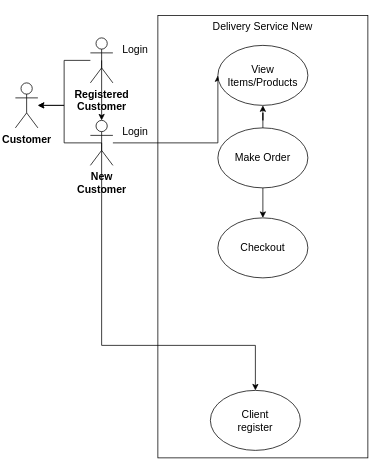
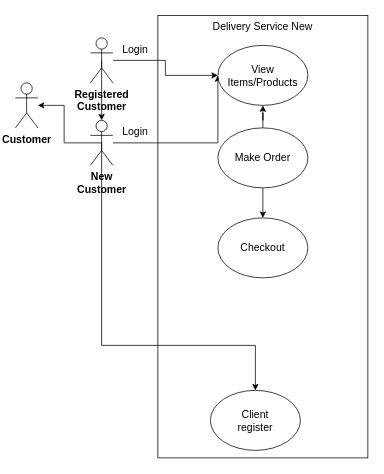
edge "Registered Customer" -> "Customer": now "Registered Customer" -> "View Items/Products"
